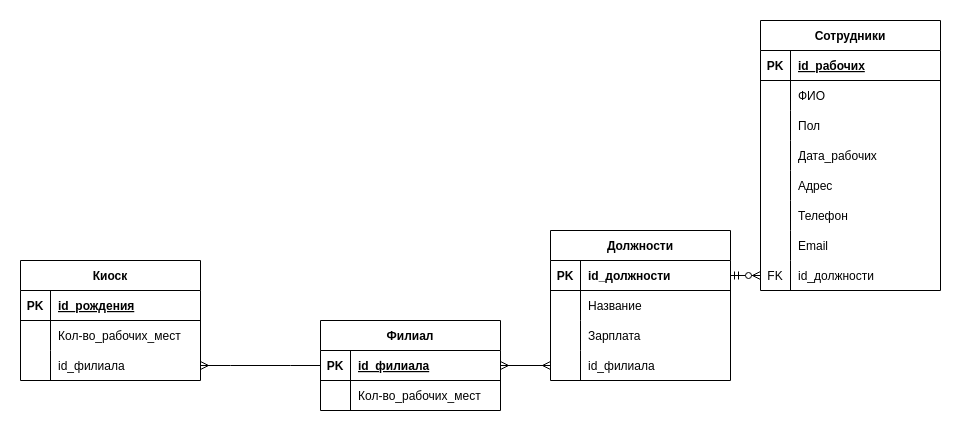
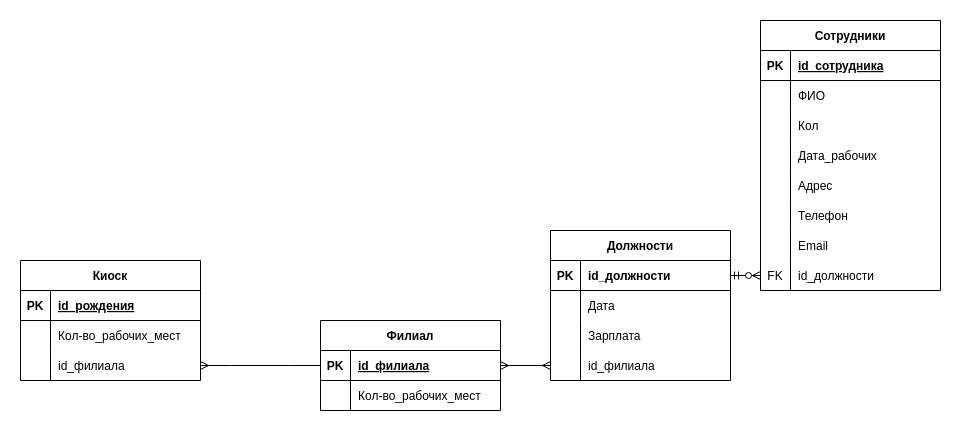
node "id_рабочих": label "id_рабочих" -> "id_сотрудника"
node "Пол": label "Пол" -> "Кол"
node "Название": label "Название" -> "Дата"
